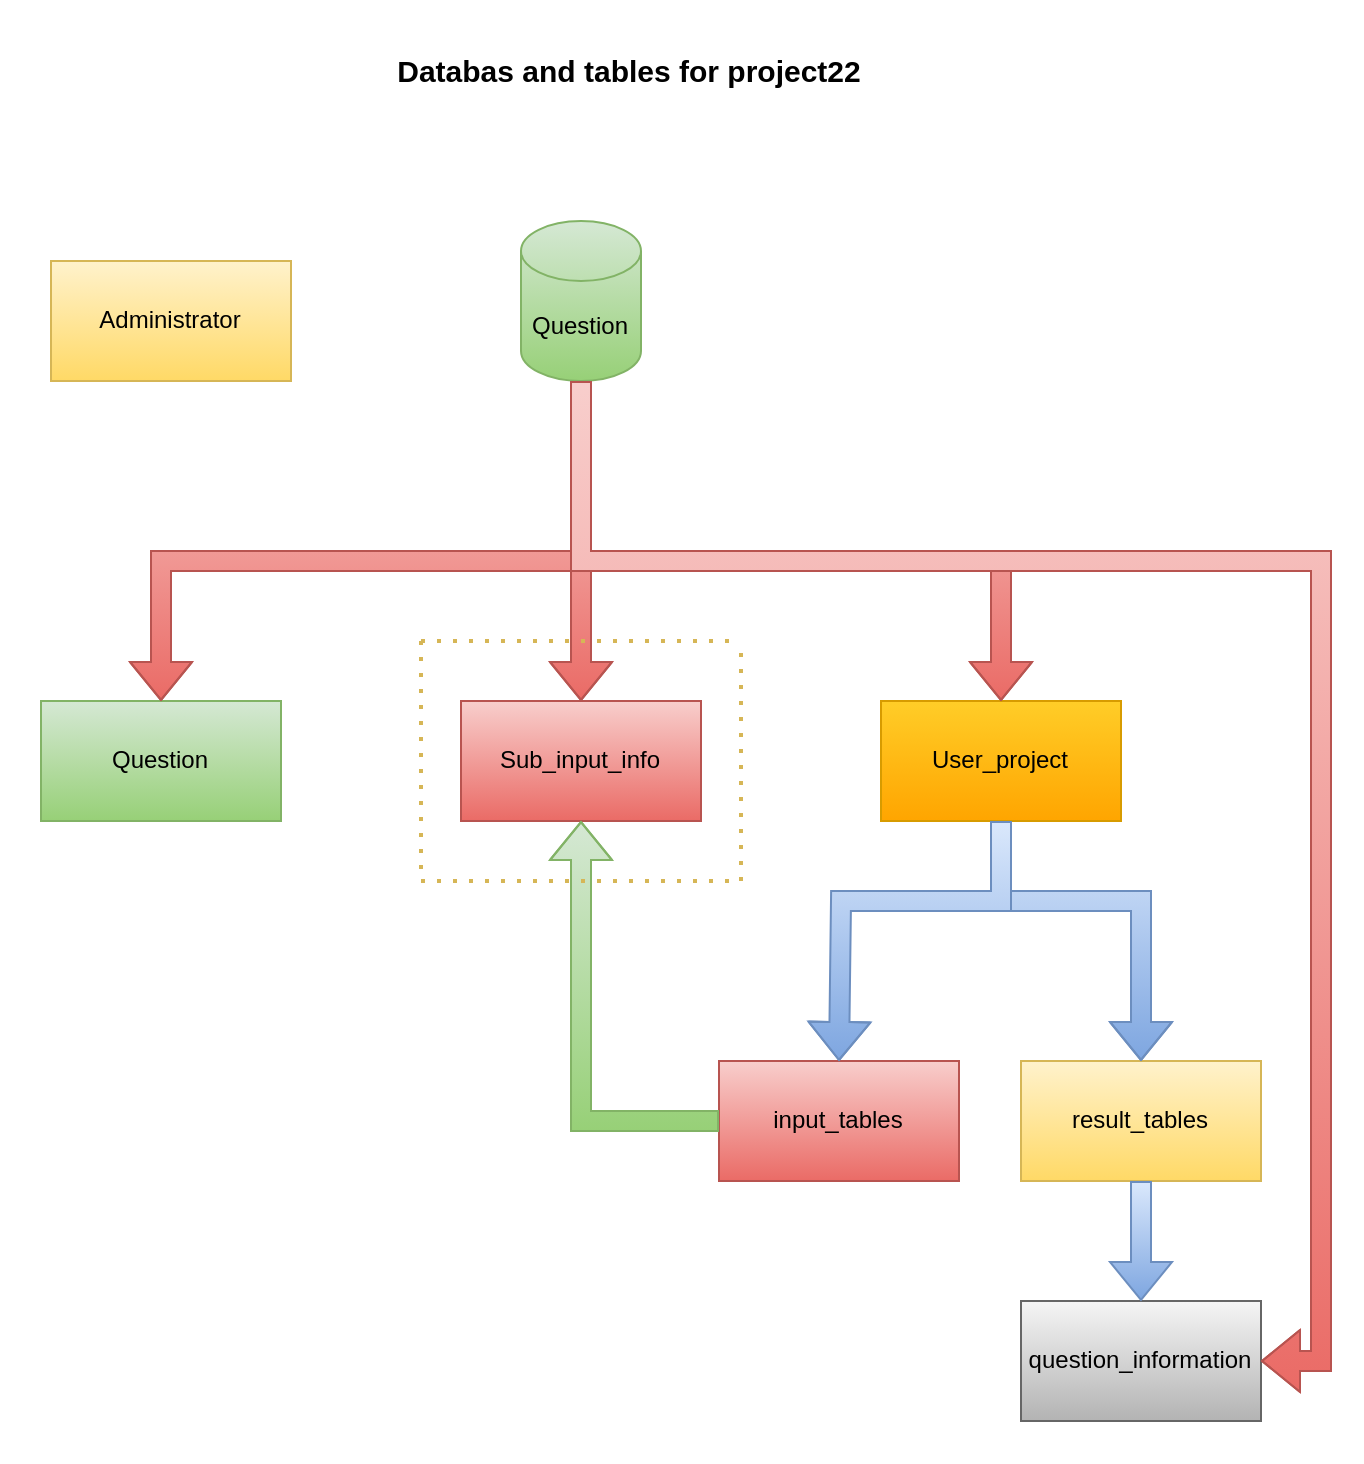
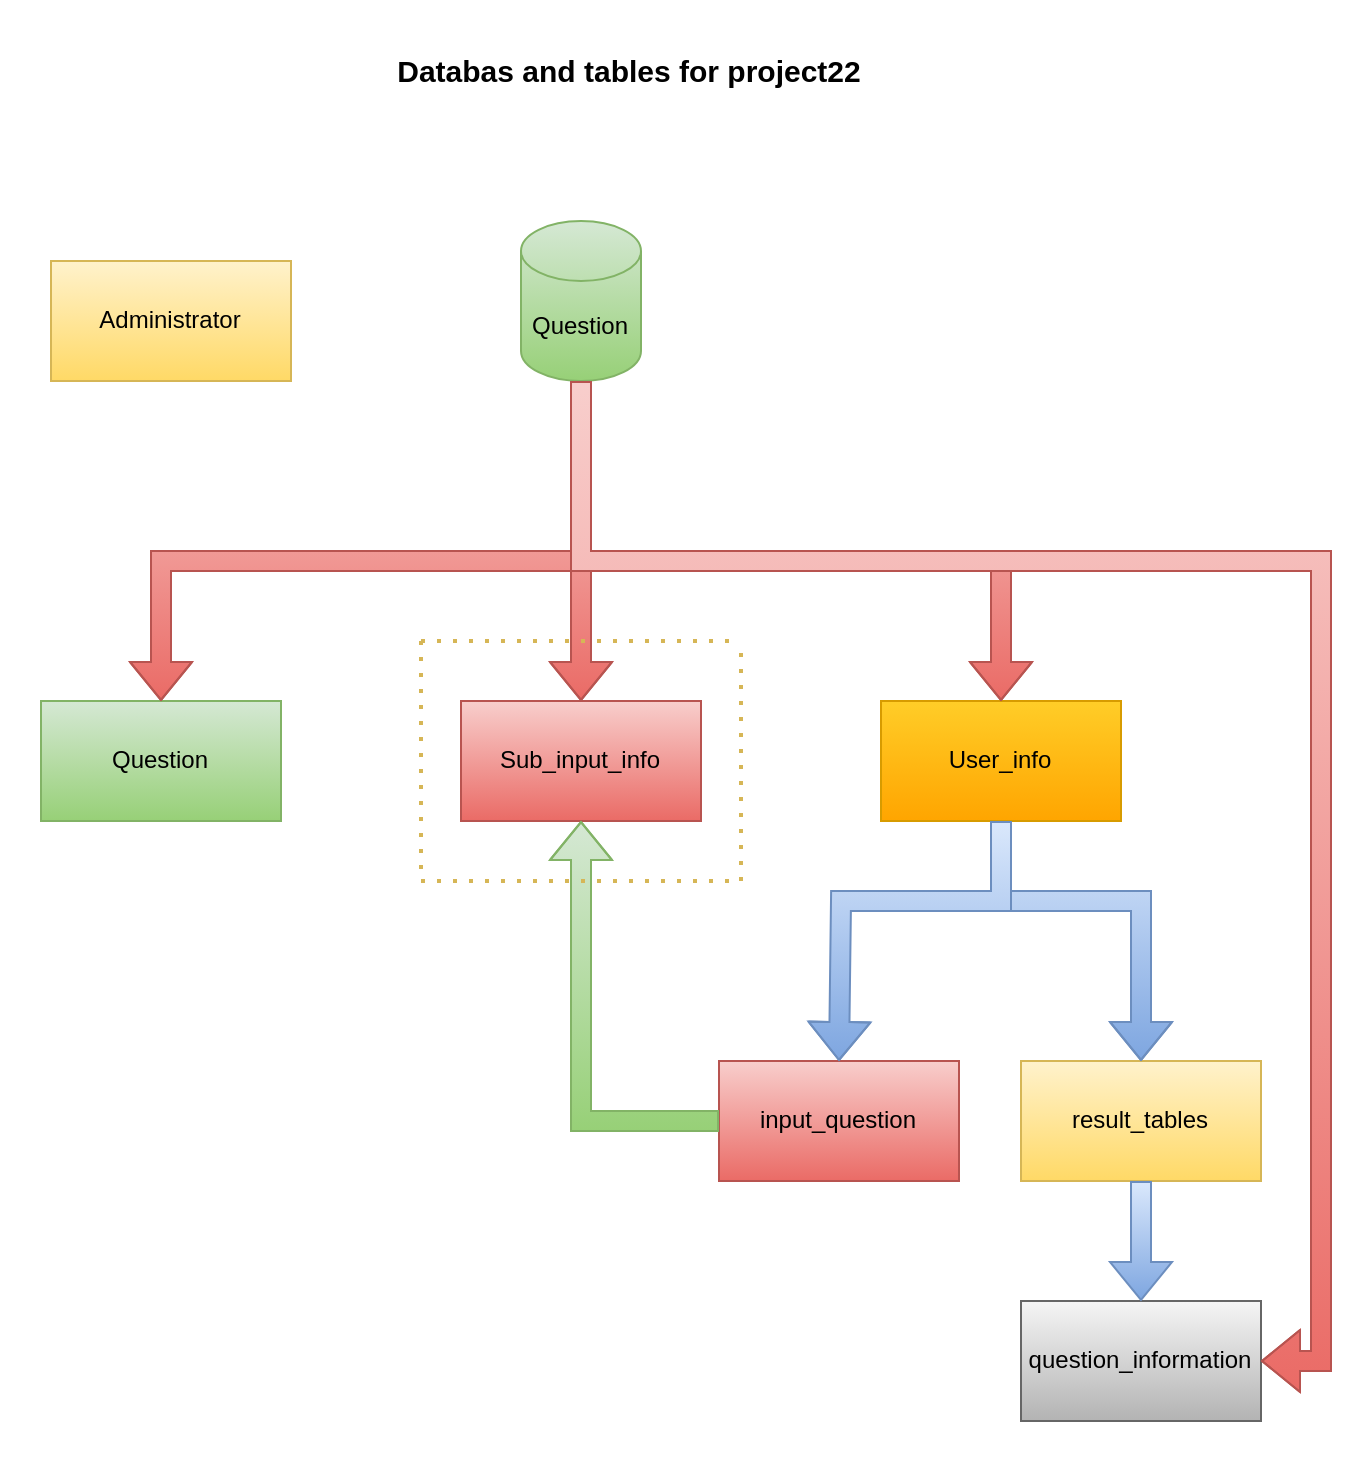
node "User_project": label "User_project" -> "User_info"
node "input_tables": label "input_tables" -> "input_question"
